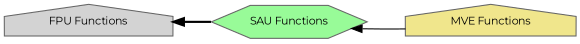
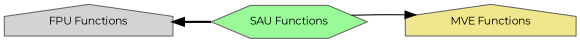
edge "MVE Functions" -> "SAU Functions": reversed
